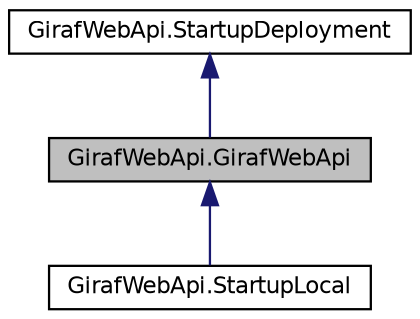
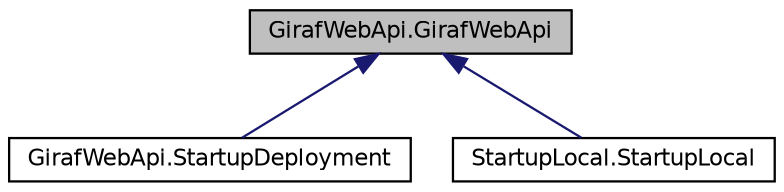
edge "GirafWebApi.GirafWebApi" -> "GirafWebApi.StartupDeployment": reversed
node "GirafWebApi.StartupLocal": label "GirafWebApi.StartupLocal" -> "StartupLocal.StartupLocal"
